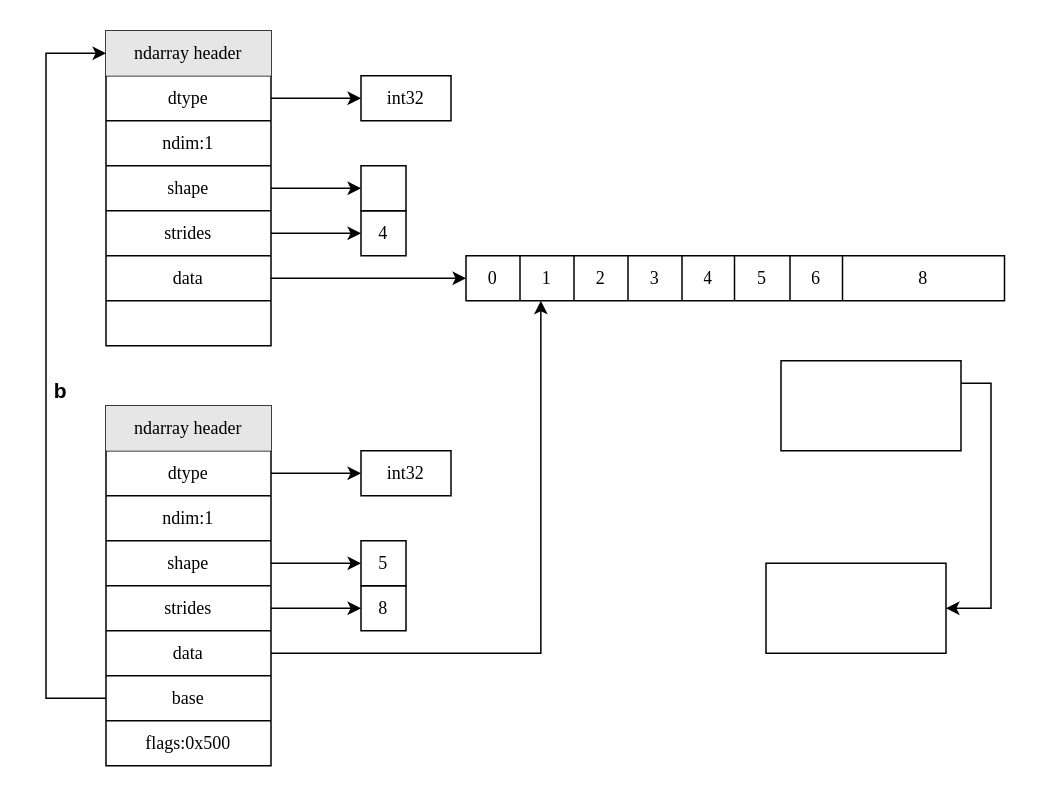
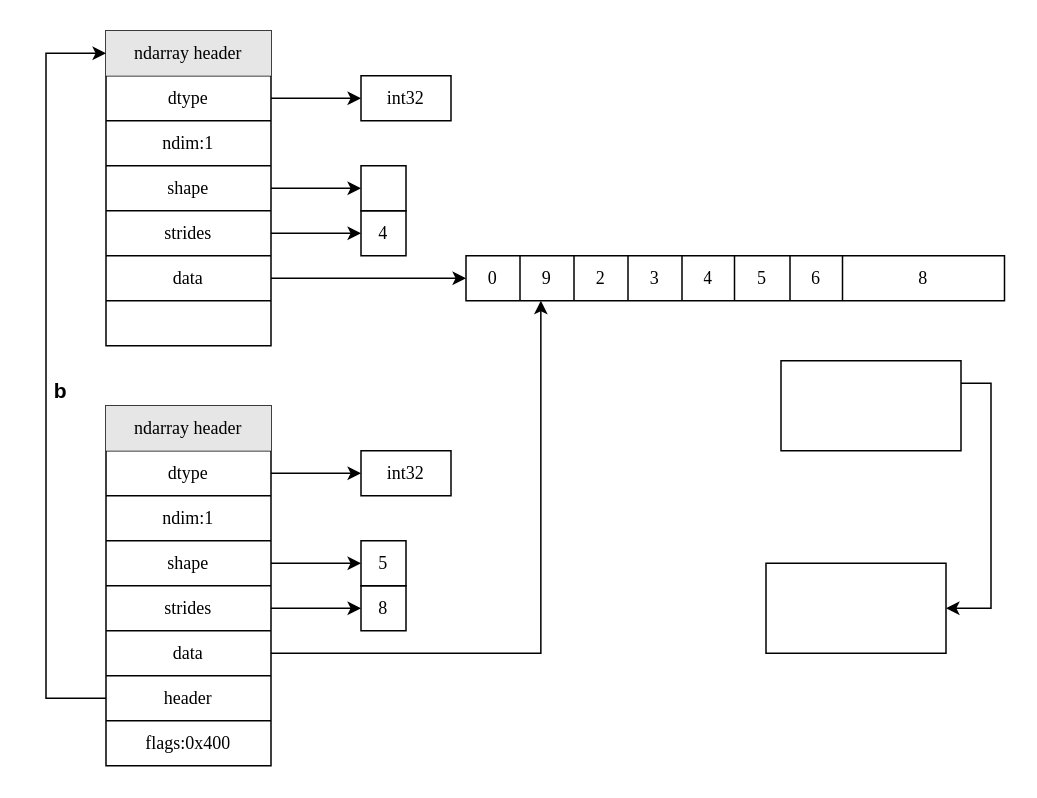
node "1": label "1" -> "9"
node "base": label "base" -> "header"
node "flags:0x500": label "flags:0x500" -> "flags:0x400"
